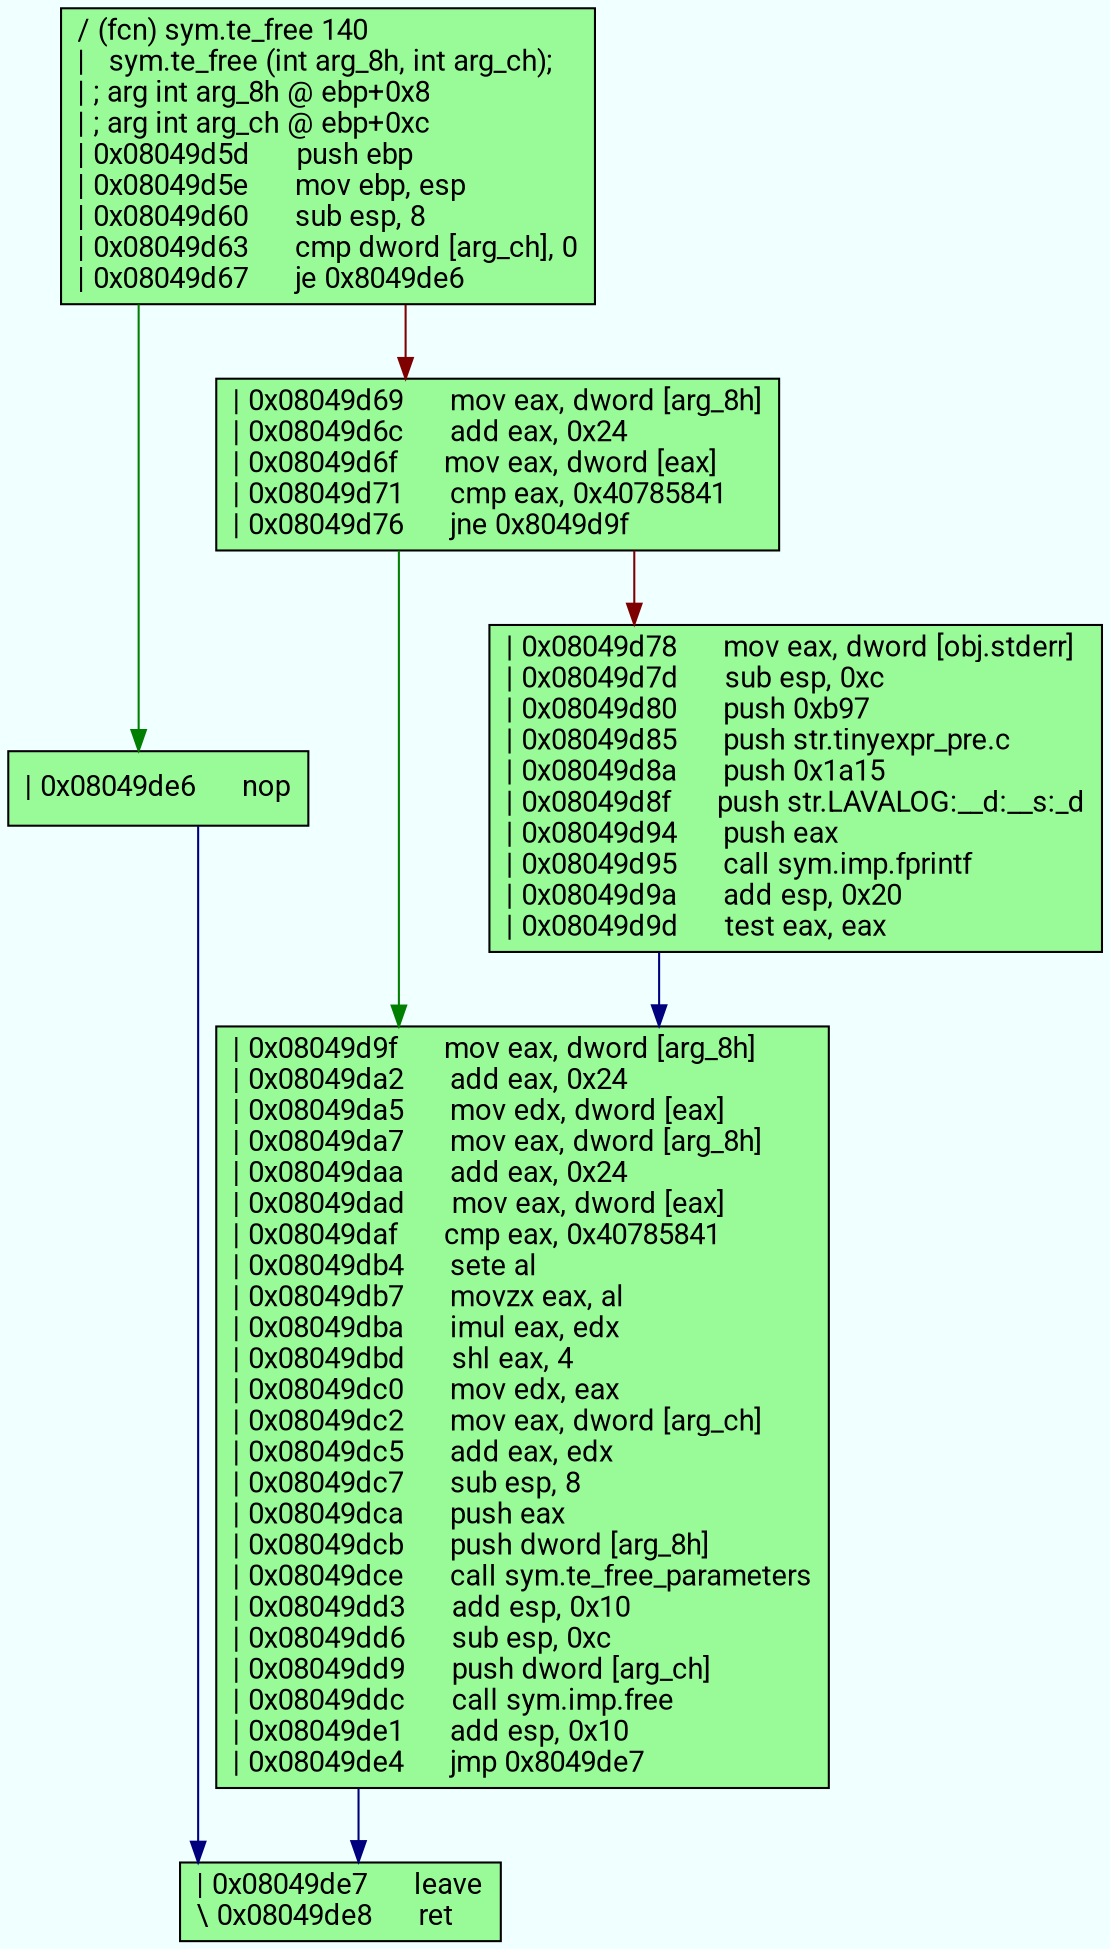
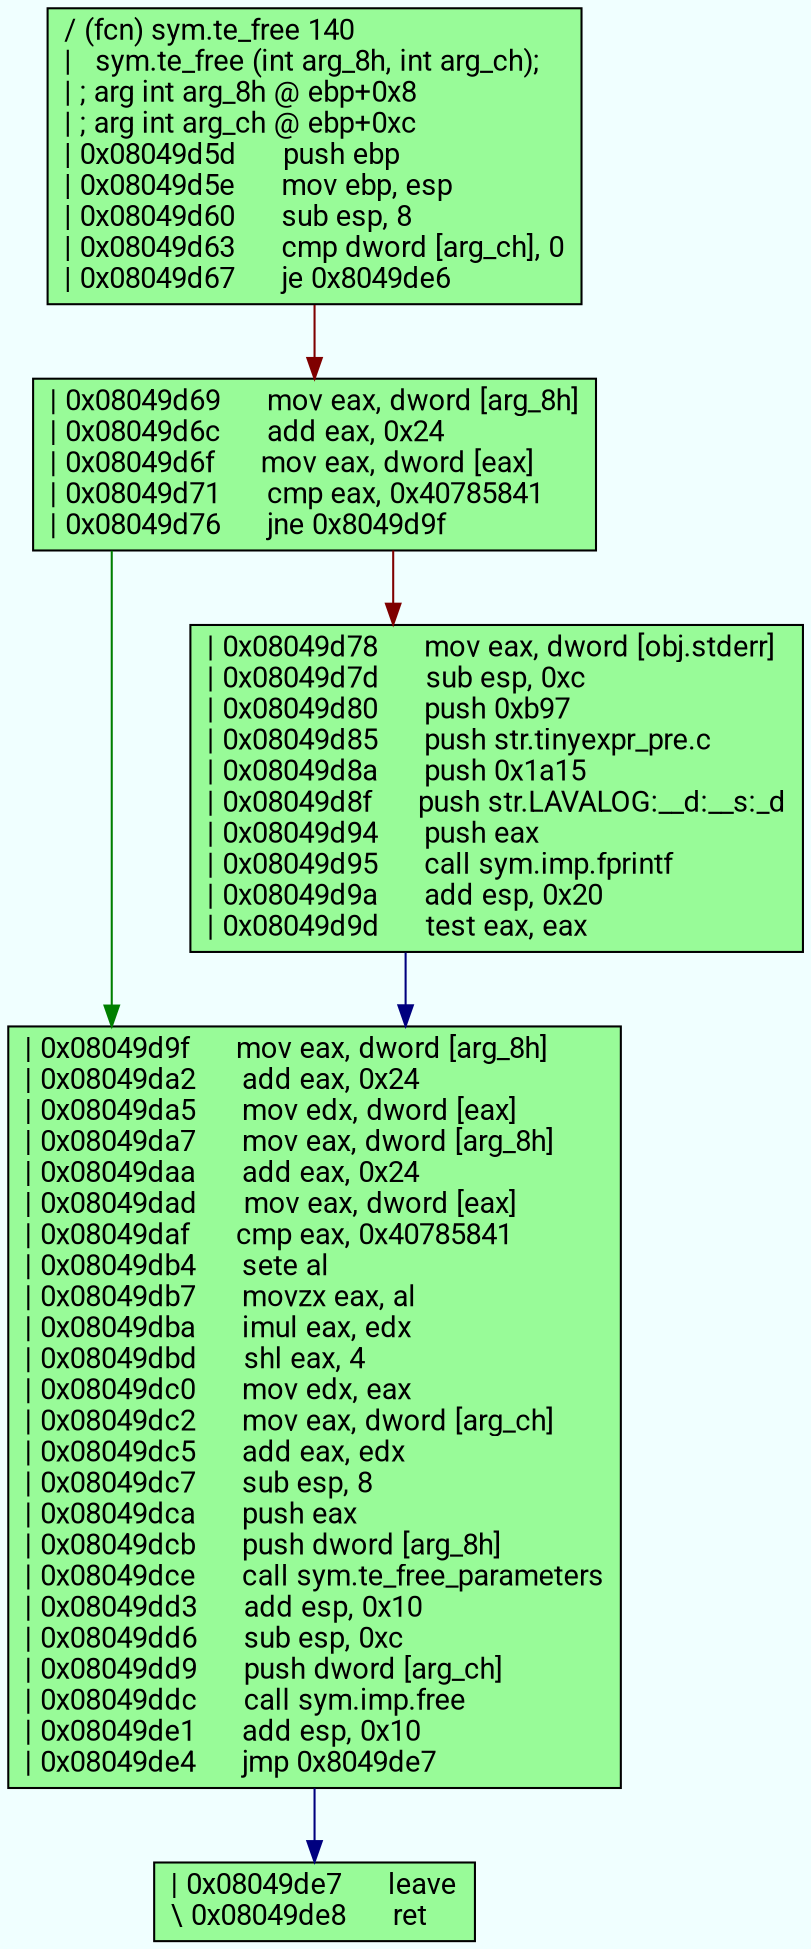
node "| 0x08049de6      nop": removed
